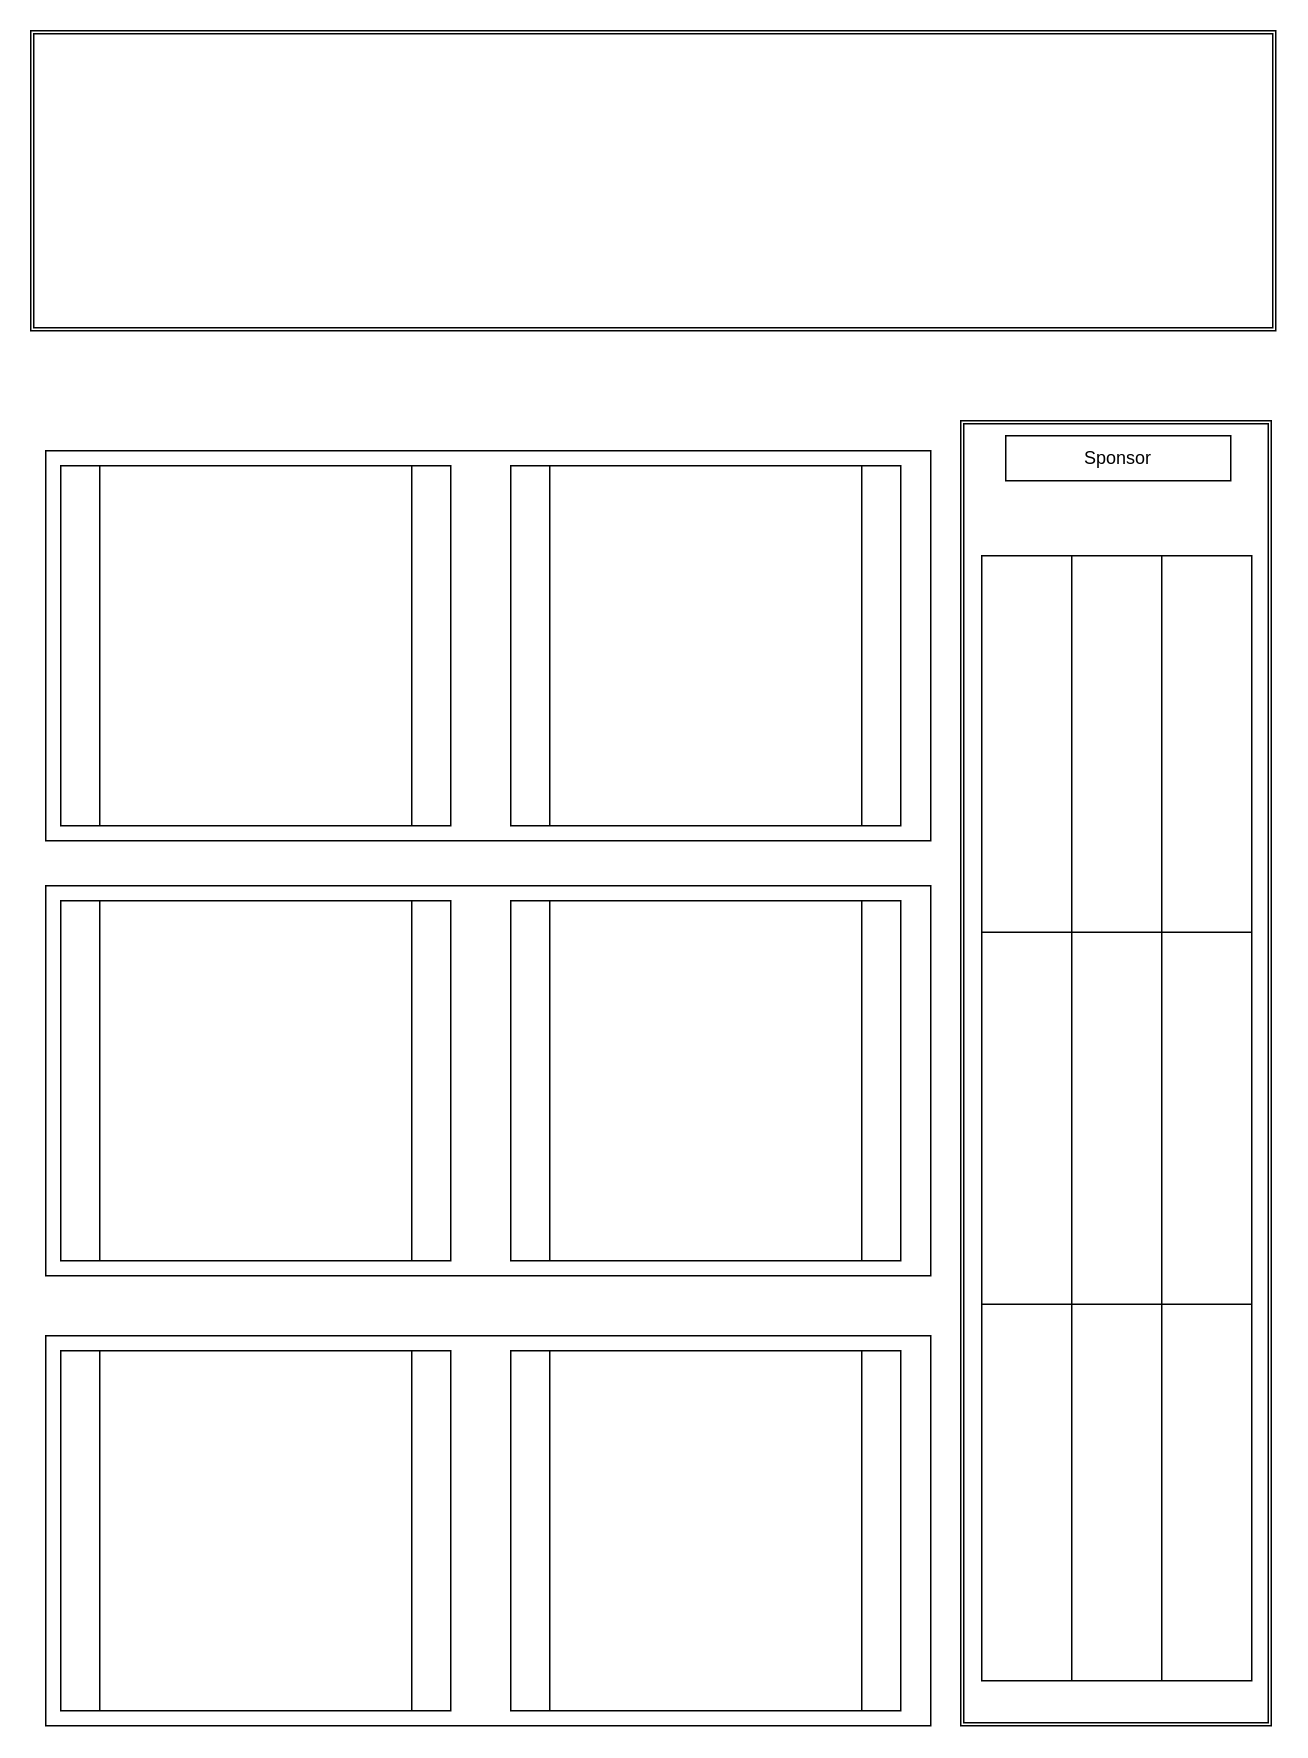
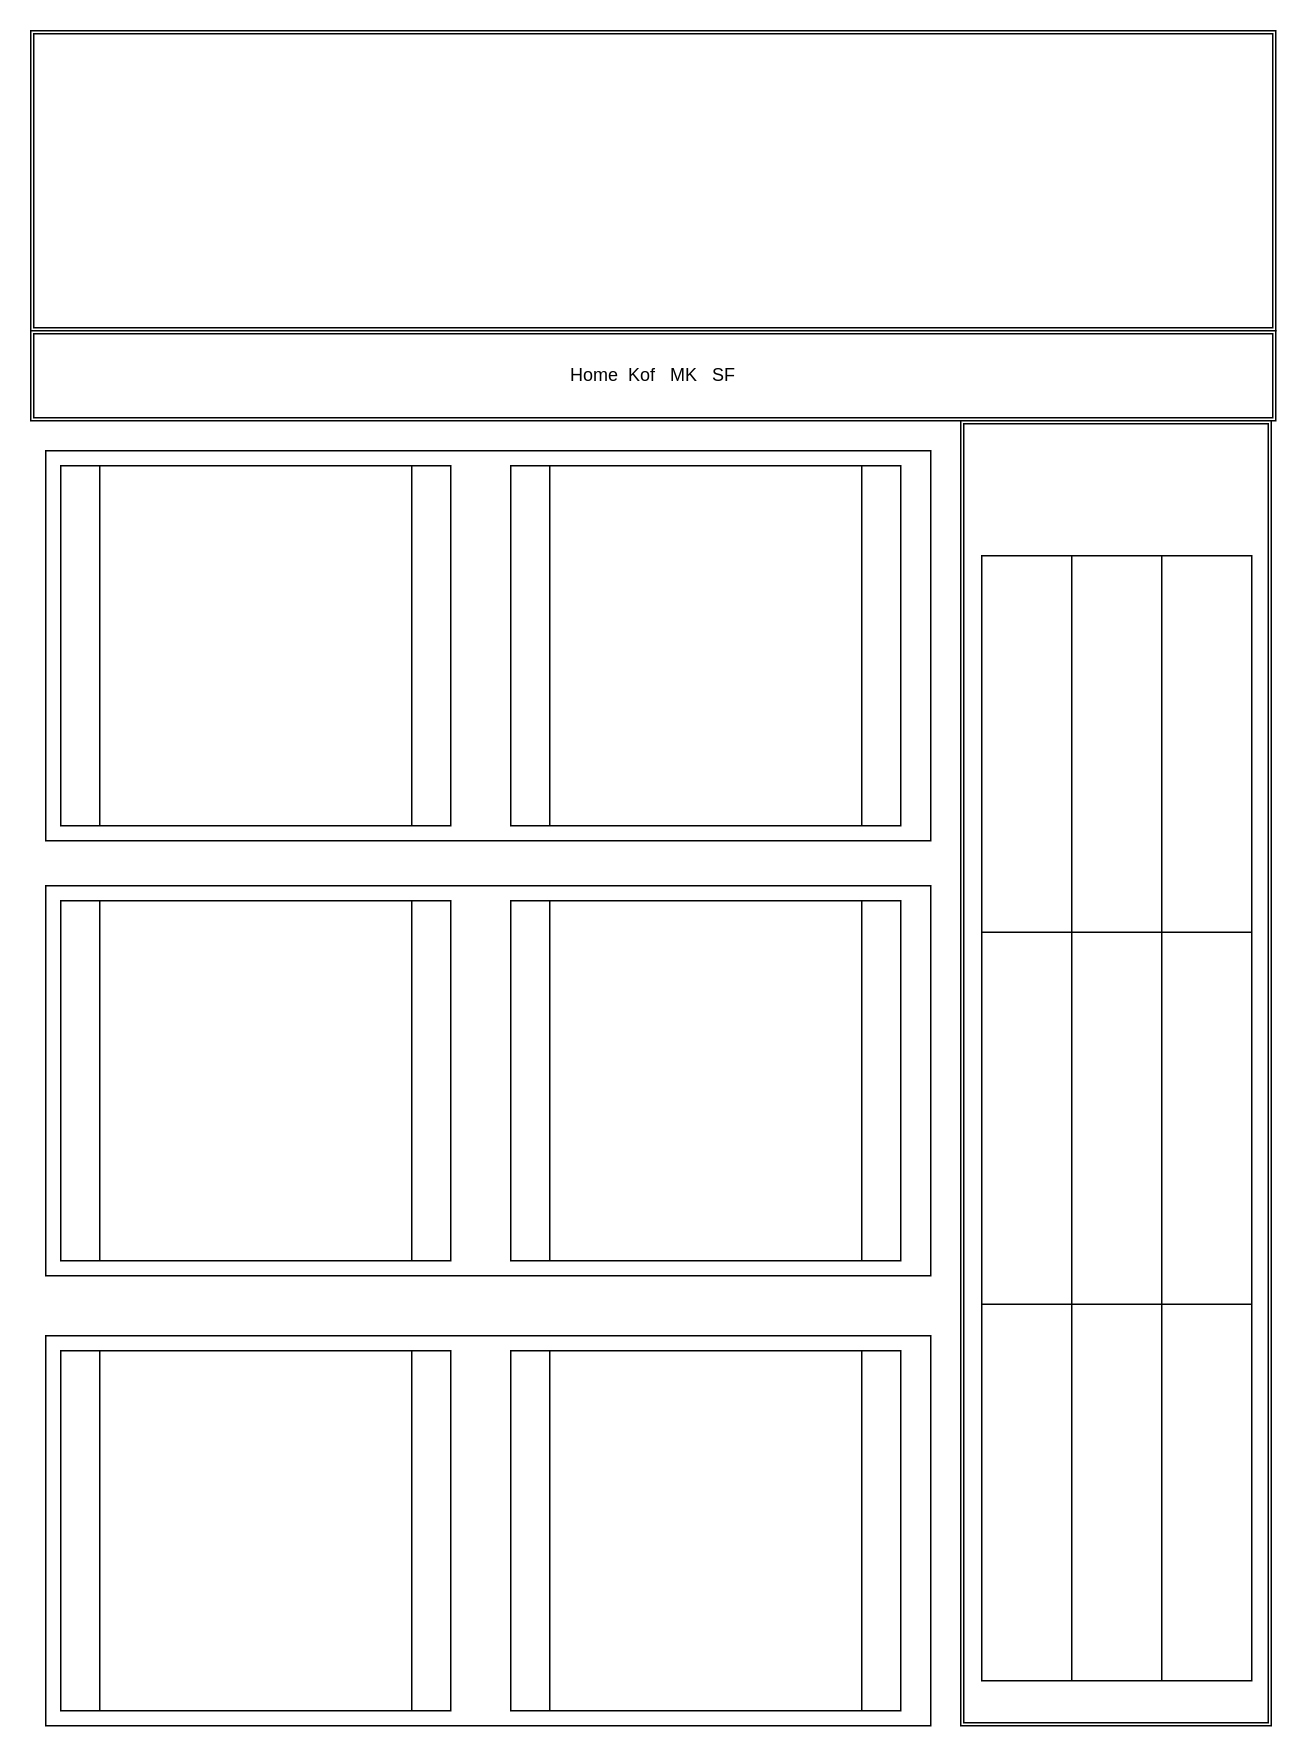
node "Home Kof MK SF": added
node "Sponsor": removed
